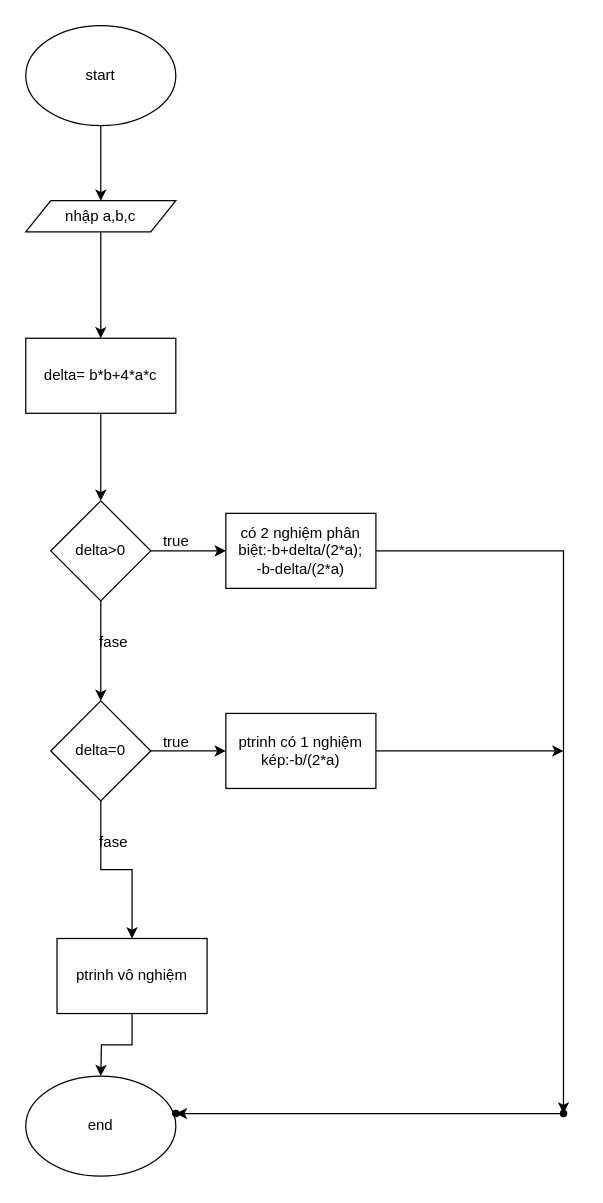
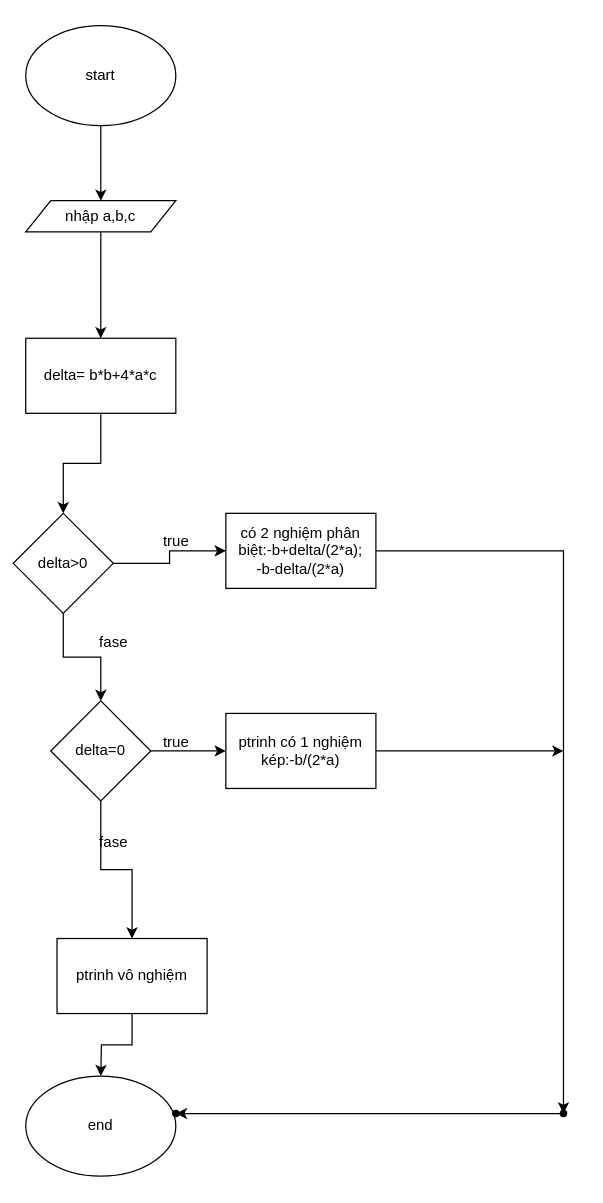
node "delta>0": moved (101, 551) -> (63, 563)
